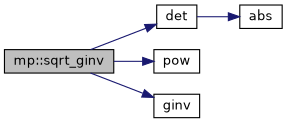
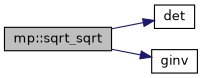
node "abs": removed
node "mp::sqrt_ginv": label "mp::sqrt_ginv" -> "mp::sqrt_sqrt"
node "pow": removed
